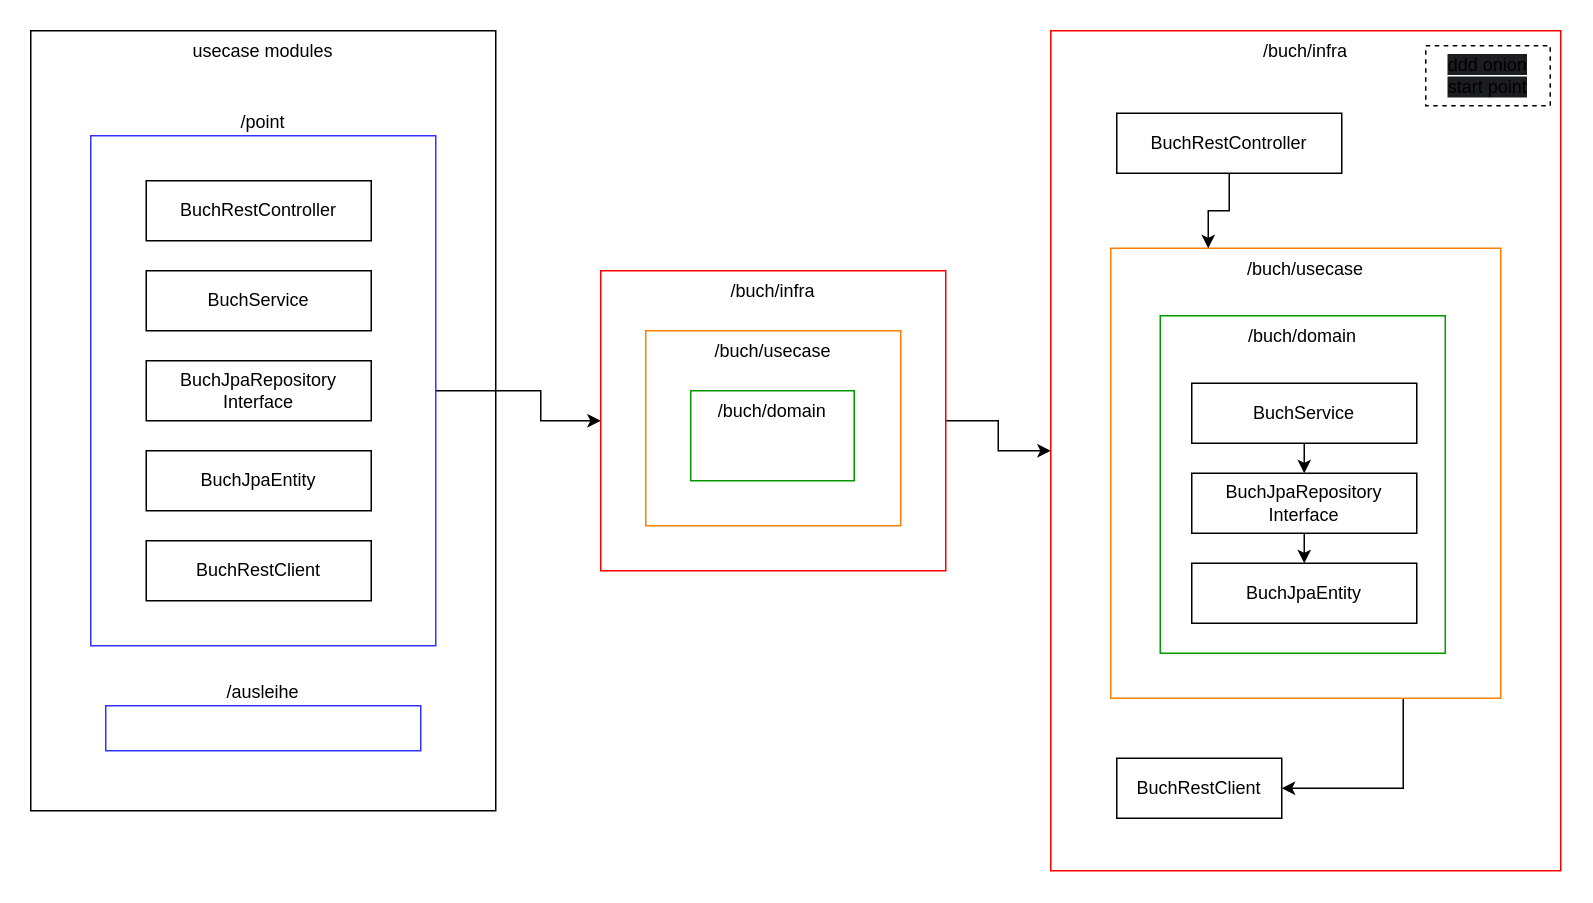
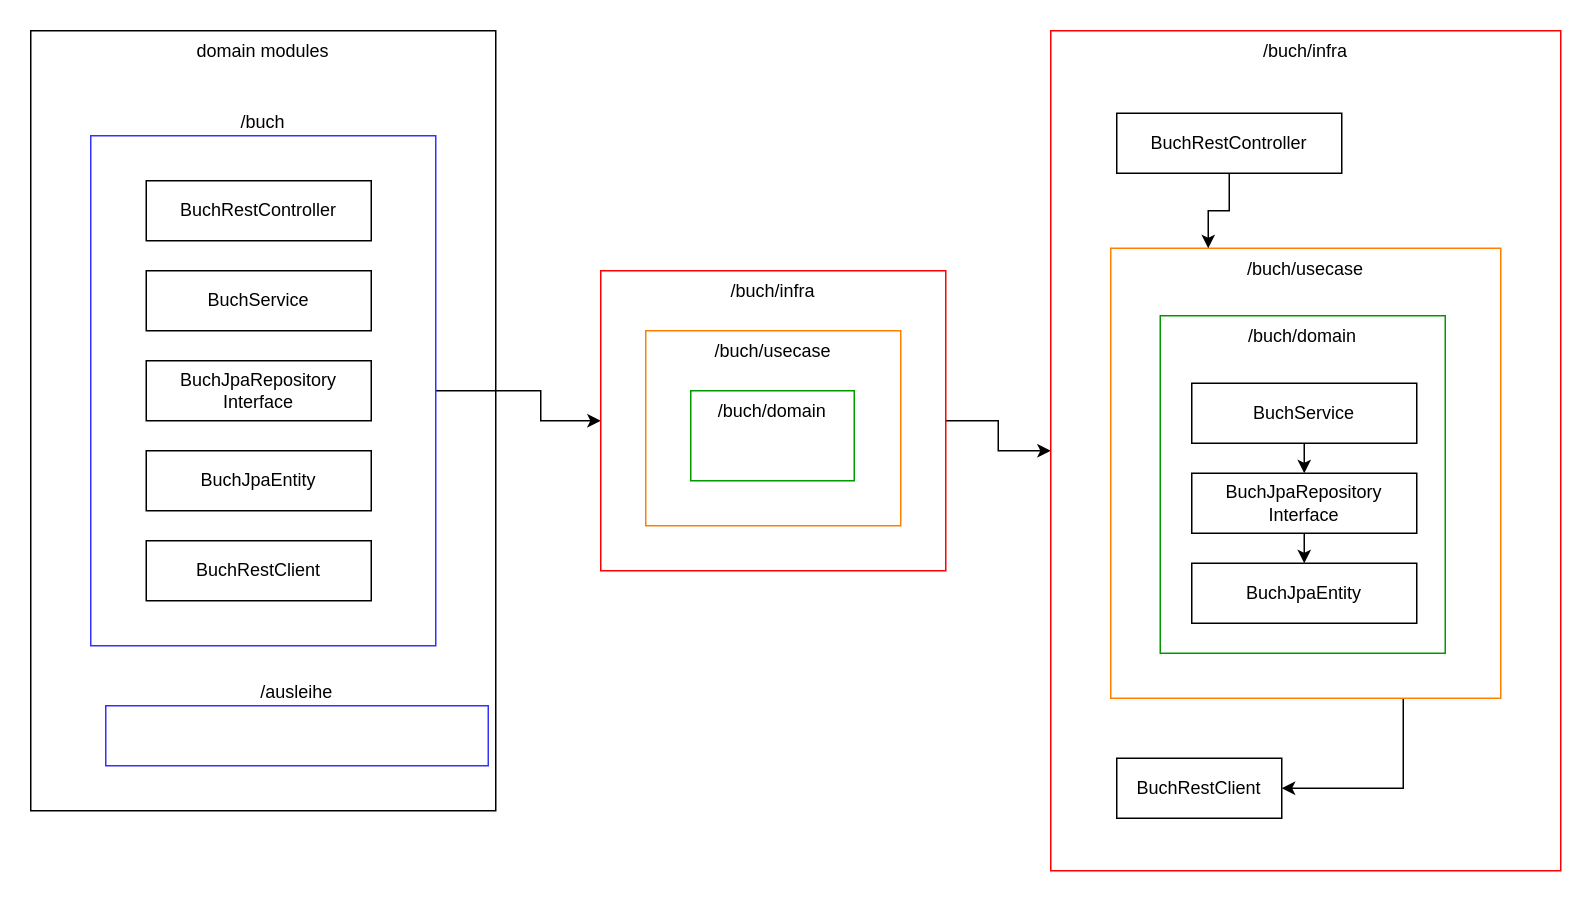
node "usecase modules": label "usecase modules" -> "domain modules"
node "ddd onion start point": removed
node "/point": label "/point" -> "/buch"
node "/ausleihe": size 315x45 -> 383x60
